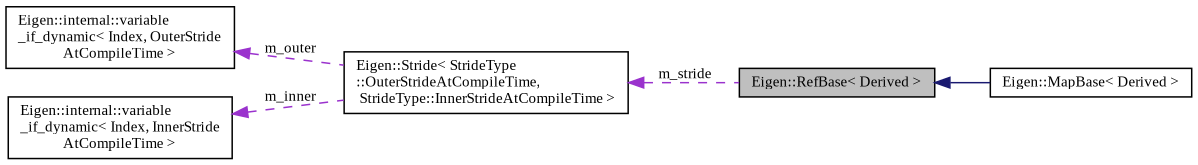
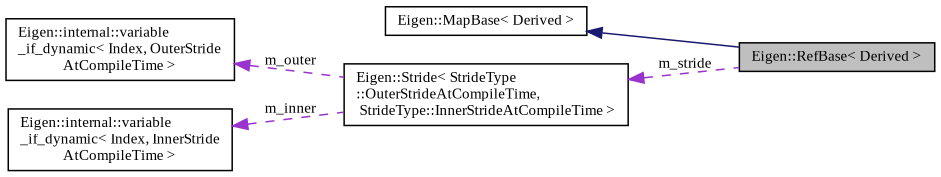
edge "Eigen::MapBase< Derived >" -> "Eigen::RefBase< Derived >": reversed
